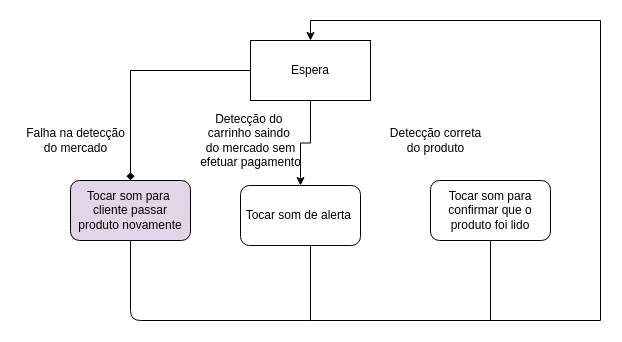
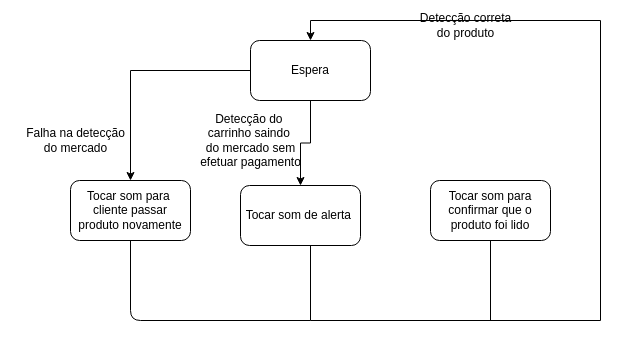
node "Espera": shape rectangle -> rounded rectangle
node "Detecção correta do produto": moved (436, 141) -> (466, 26)
edge "Espera" -> "Tocar som para cliente passar produto novamente": arrowhead diamond -> classic
node "Tocar som para cliente passar produto novamente": fillcolor #e1d5e7 -> #ffffff
